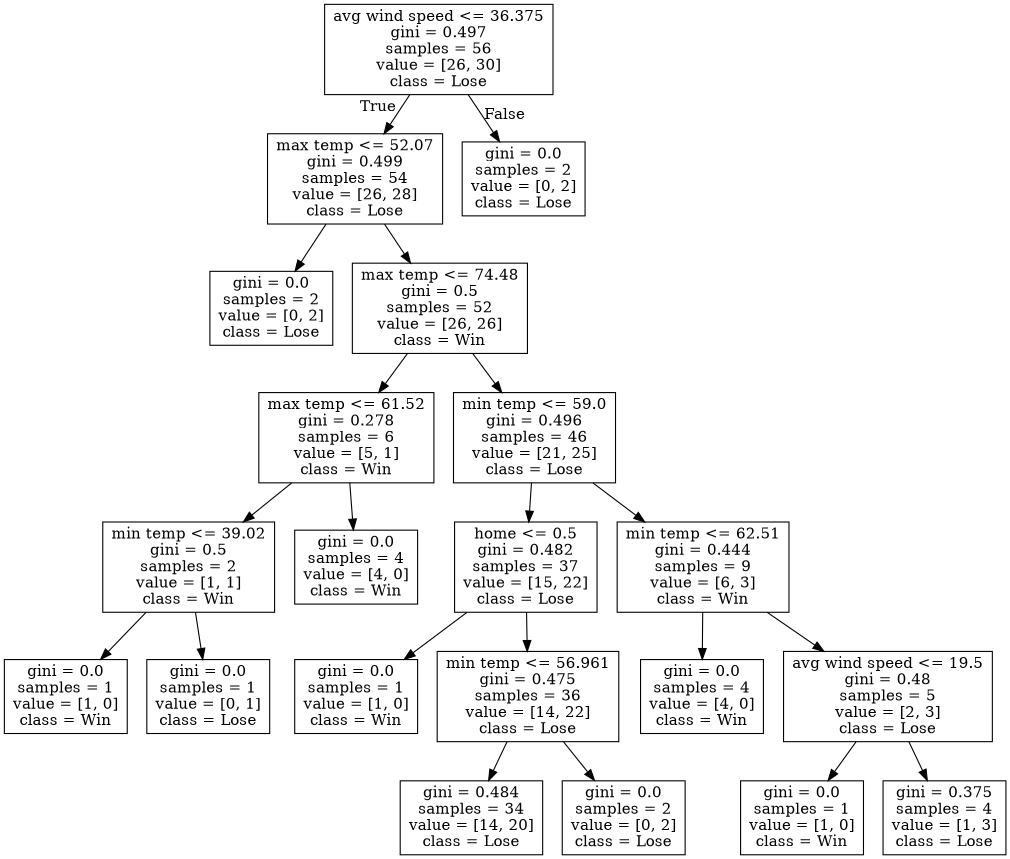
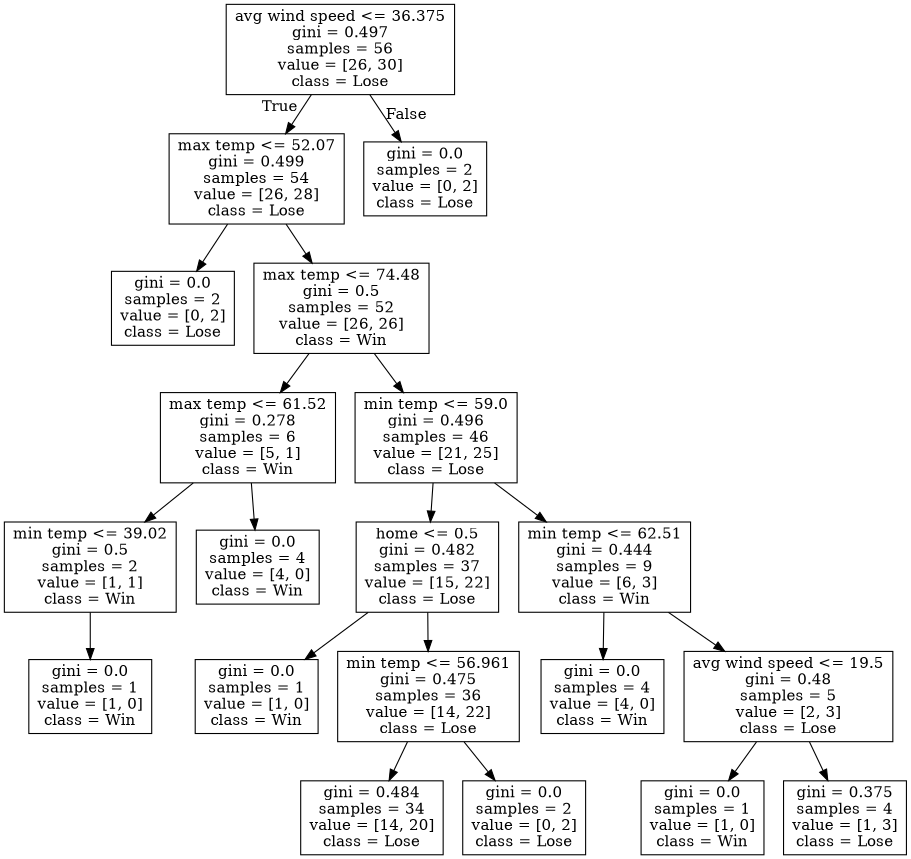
node "gini = 0.0 samples = 1 value = [0, 1] class = Lose": removed
